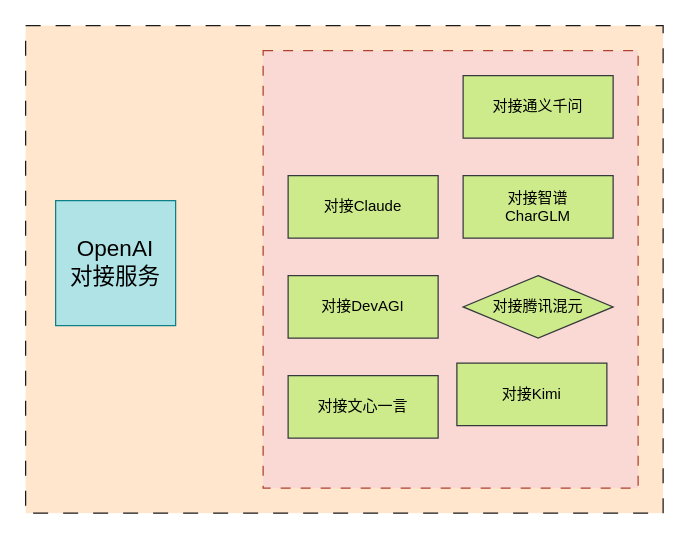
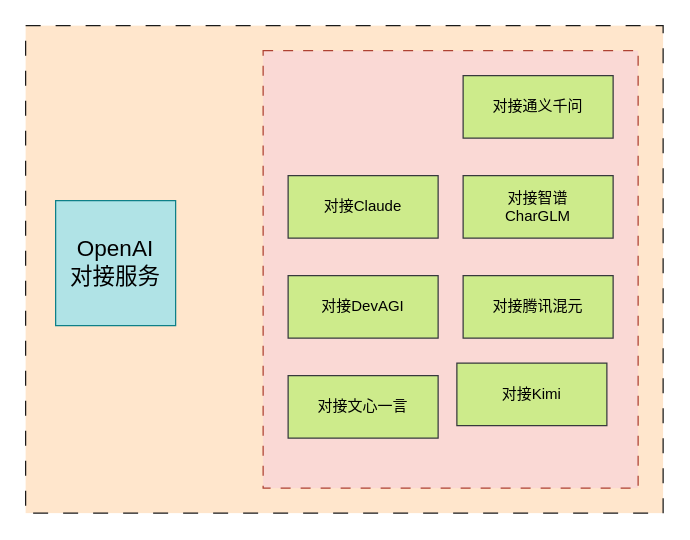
node "对接腾讯混元": shape diamond -> rectangle
